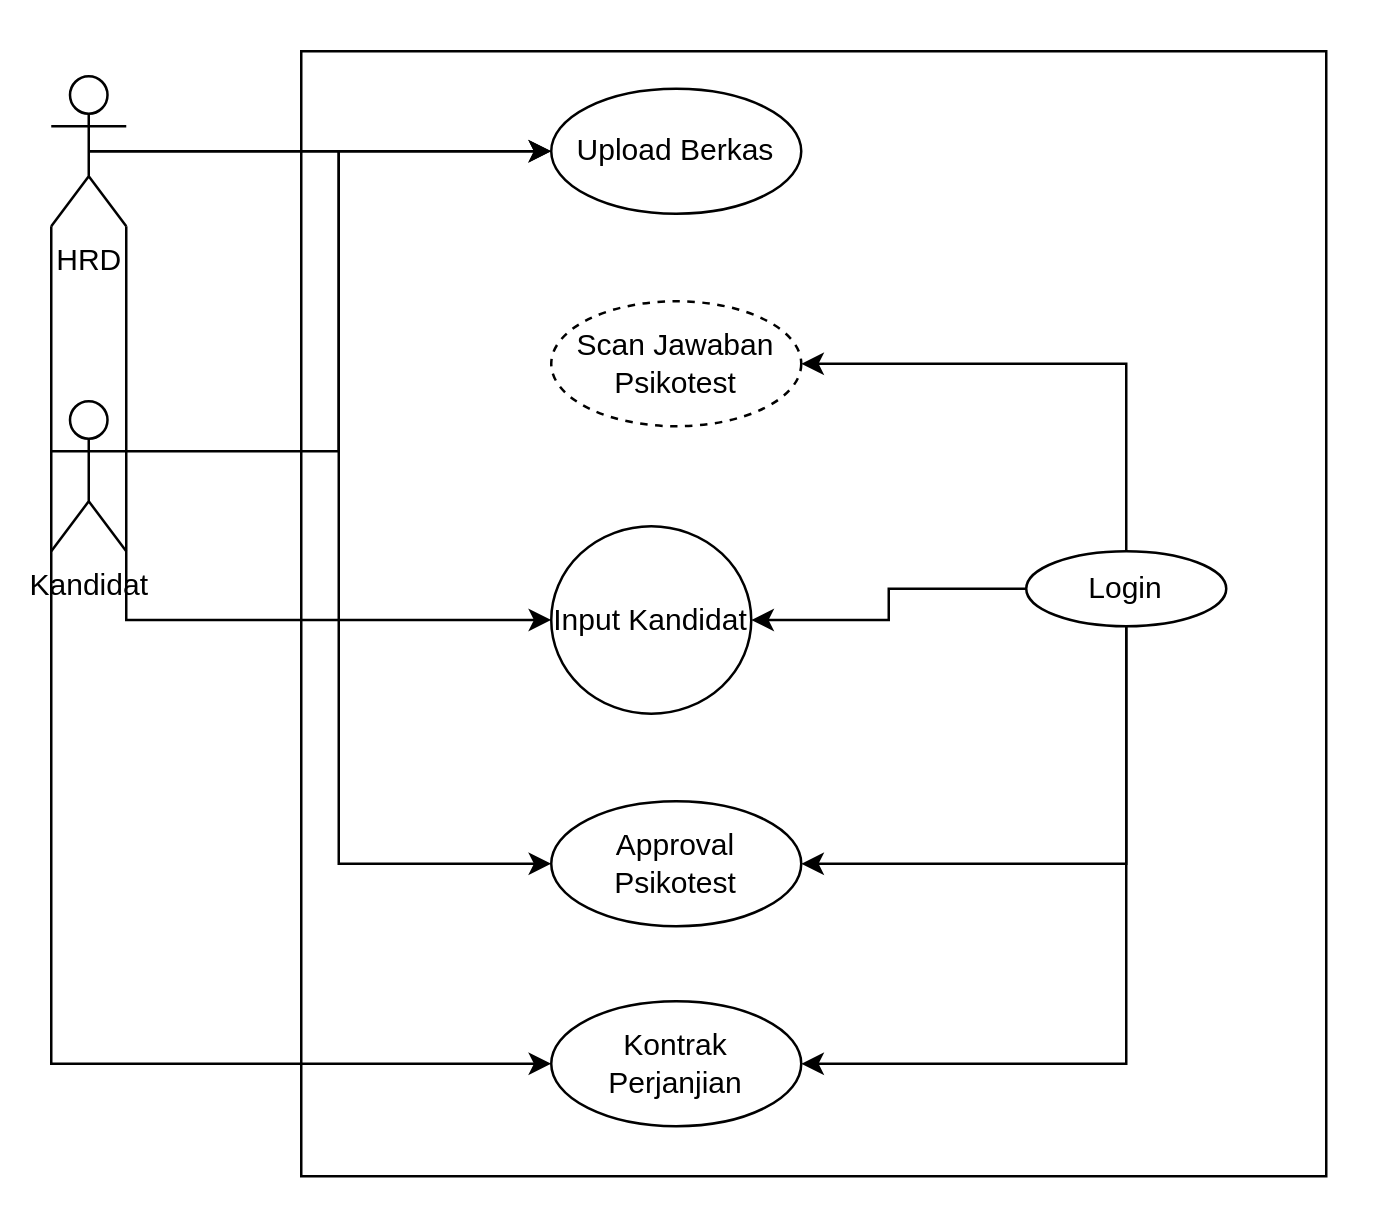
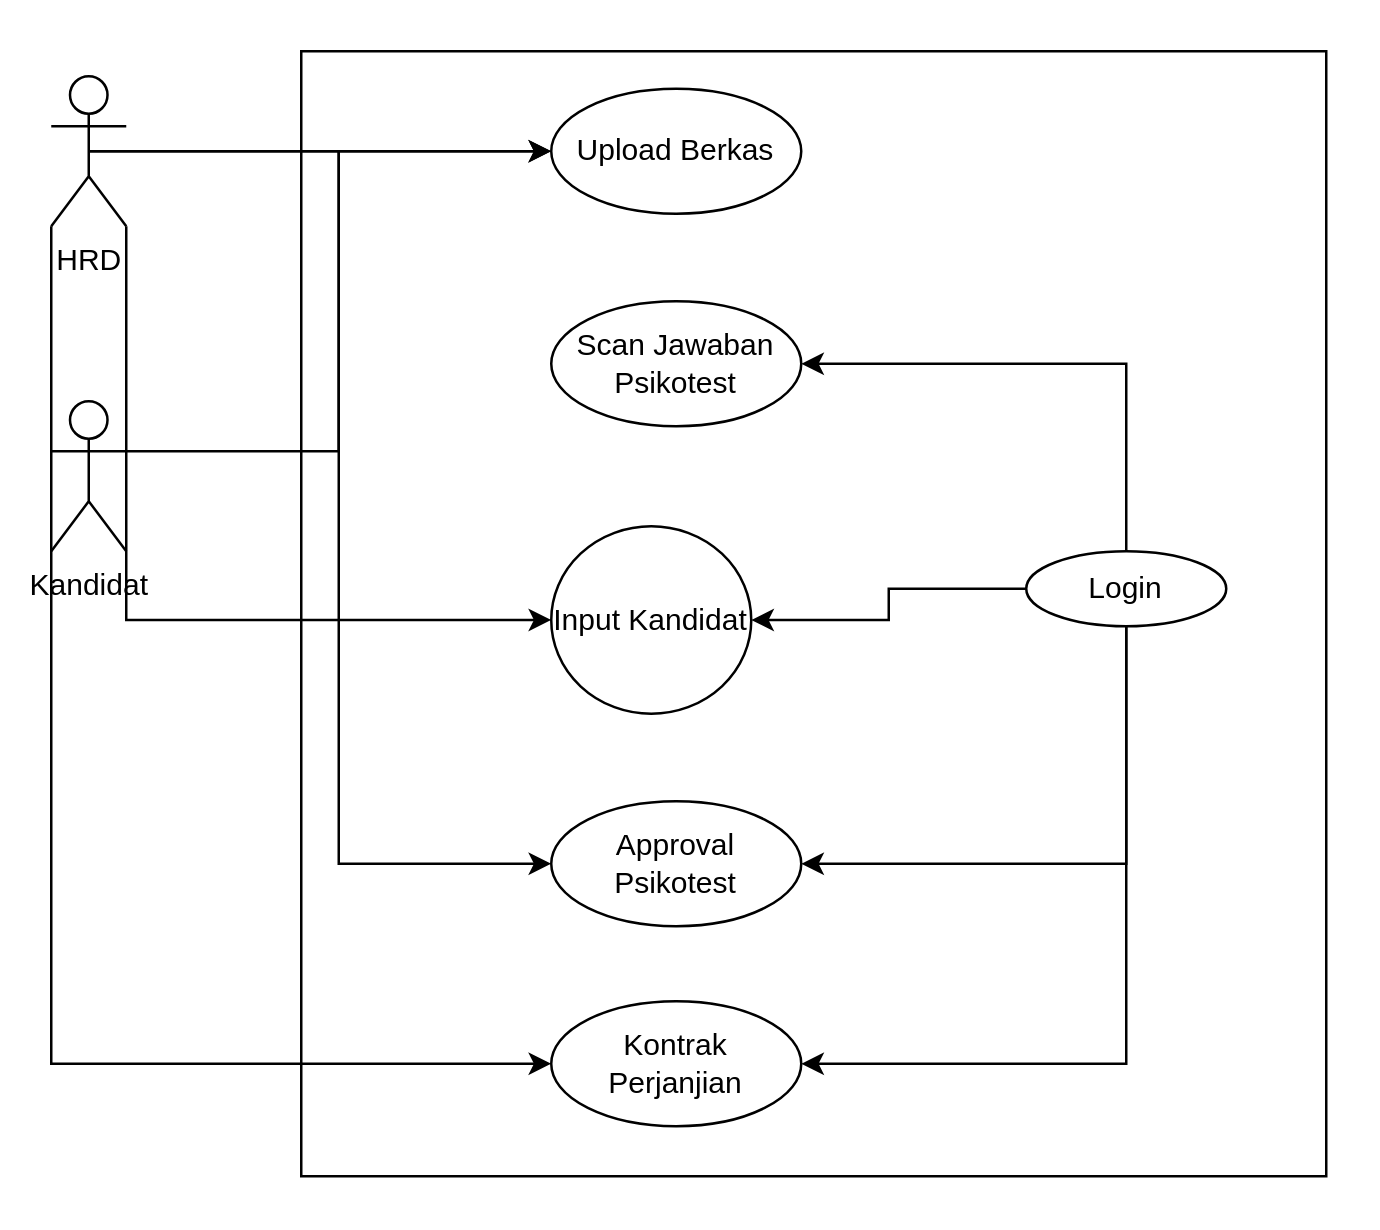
node "Scan Jawaban Psikotest": style dashed -> solid
